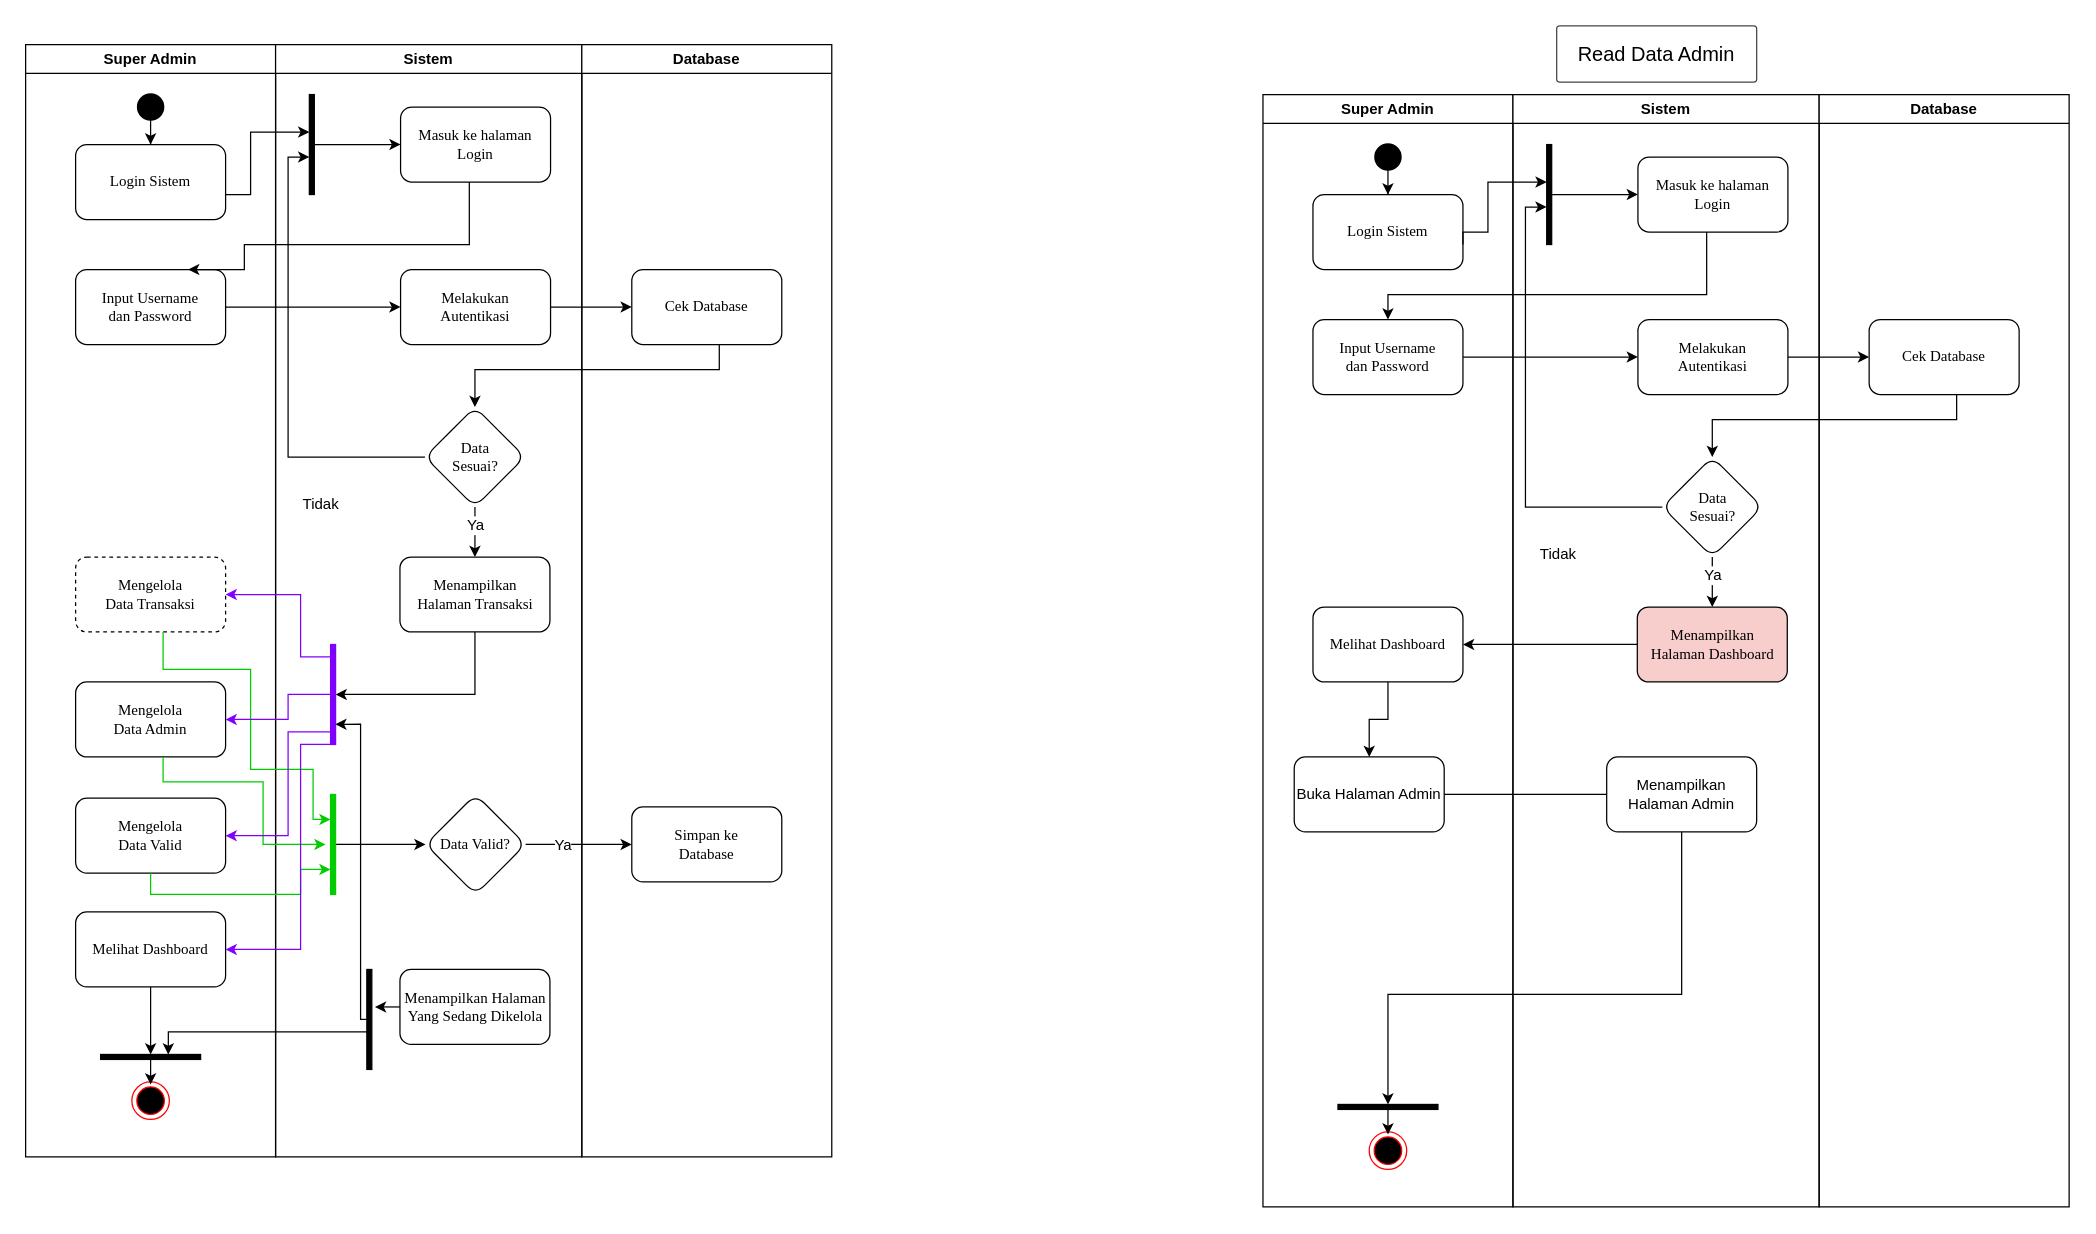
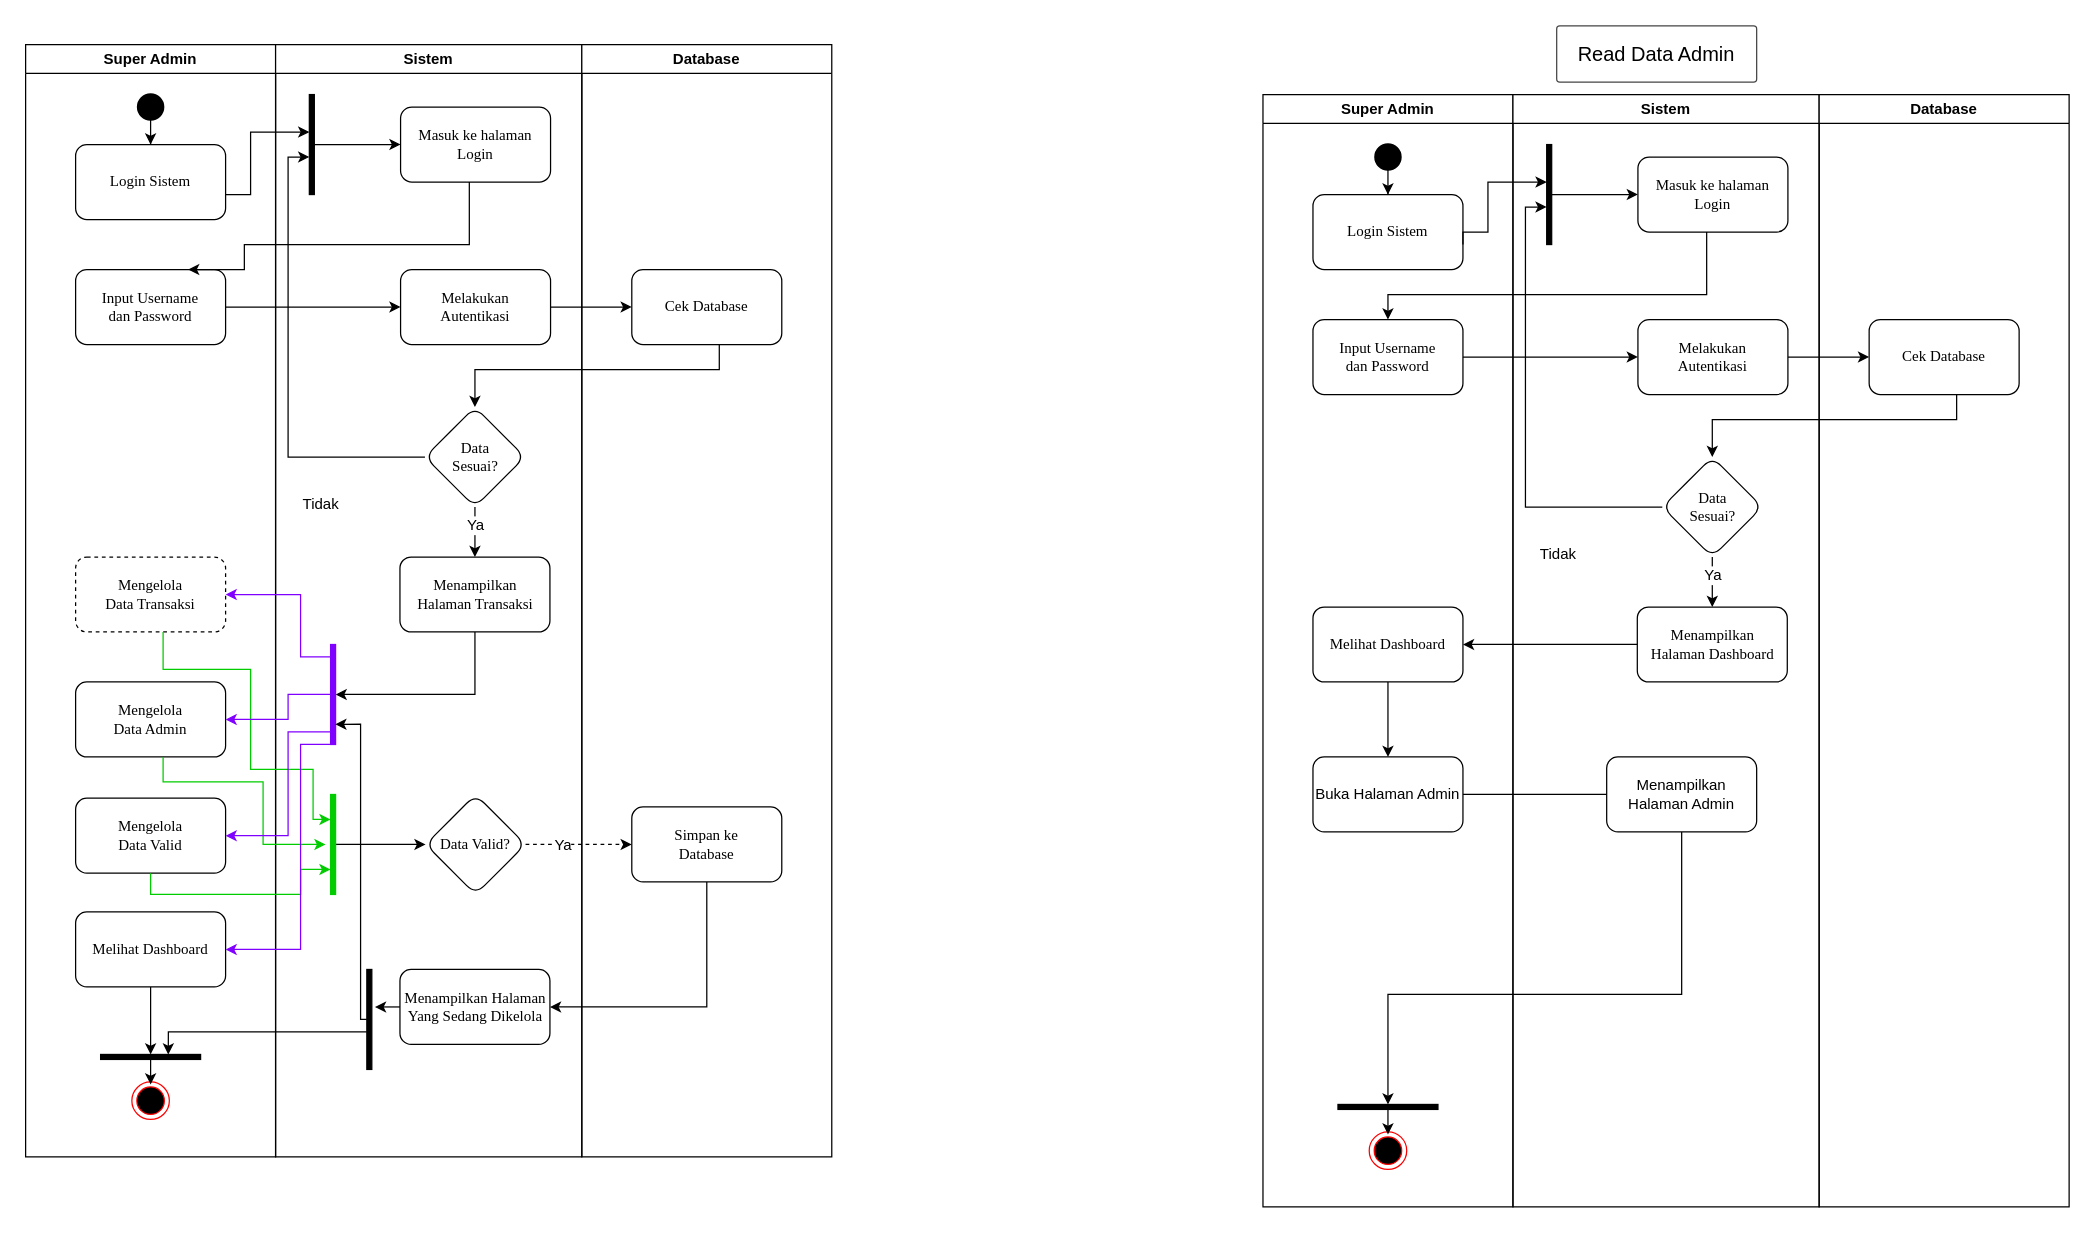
node "Menampilkan Halaman Dashboard": fillcolor #f8cecc -> #ffffff
node "Buka Halaman Admin": moved (1369, 794) -> (1388, 794)
edge "Data Valid?" -> "Simpan ke Database": style solid -> dashed
edge "Simpan ke Database" -> "Menampilkan Halaman Yang Sedang Dikelola": added
